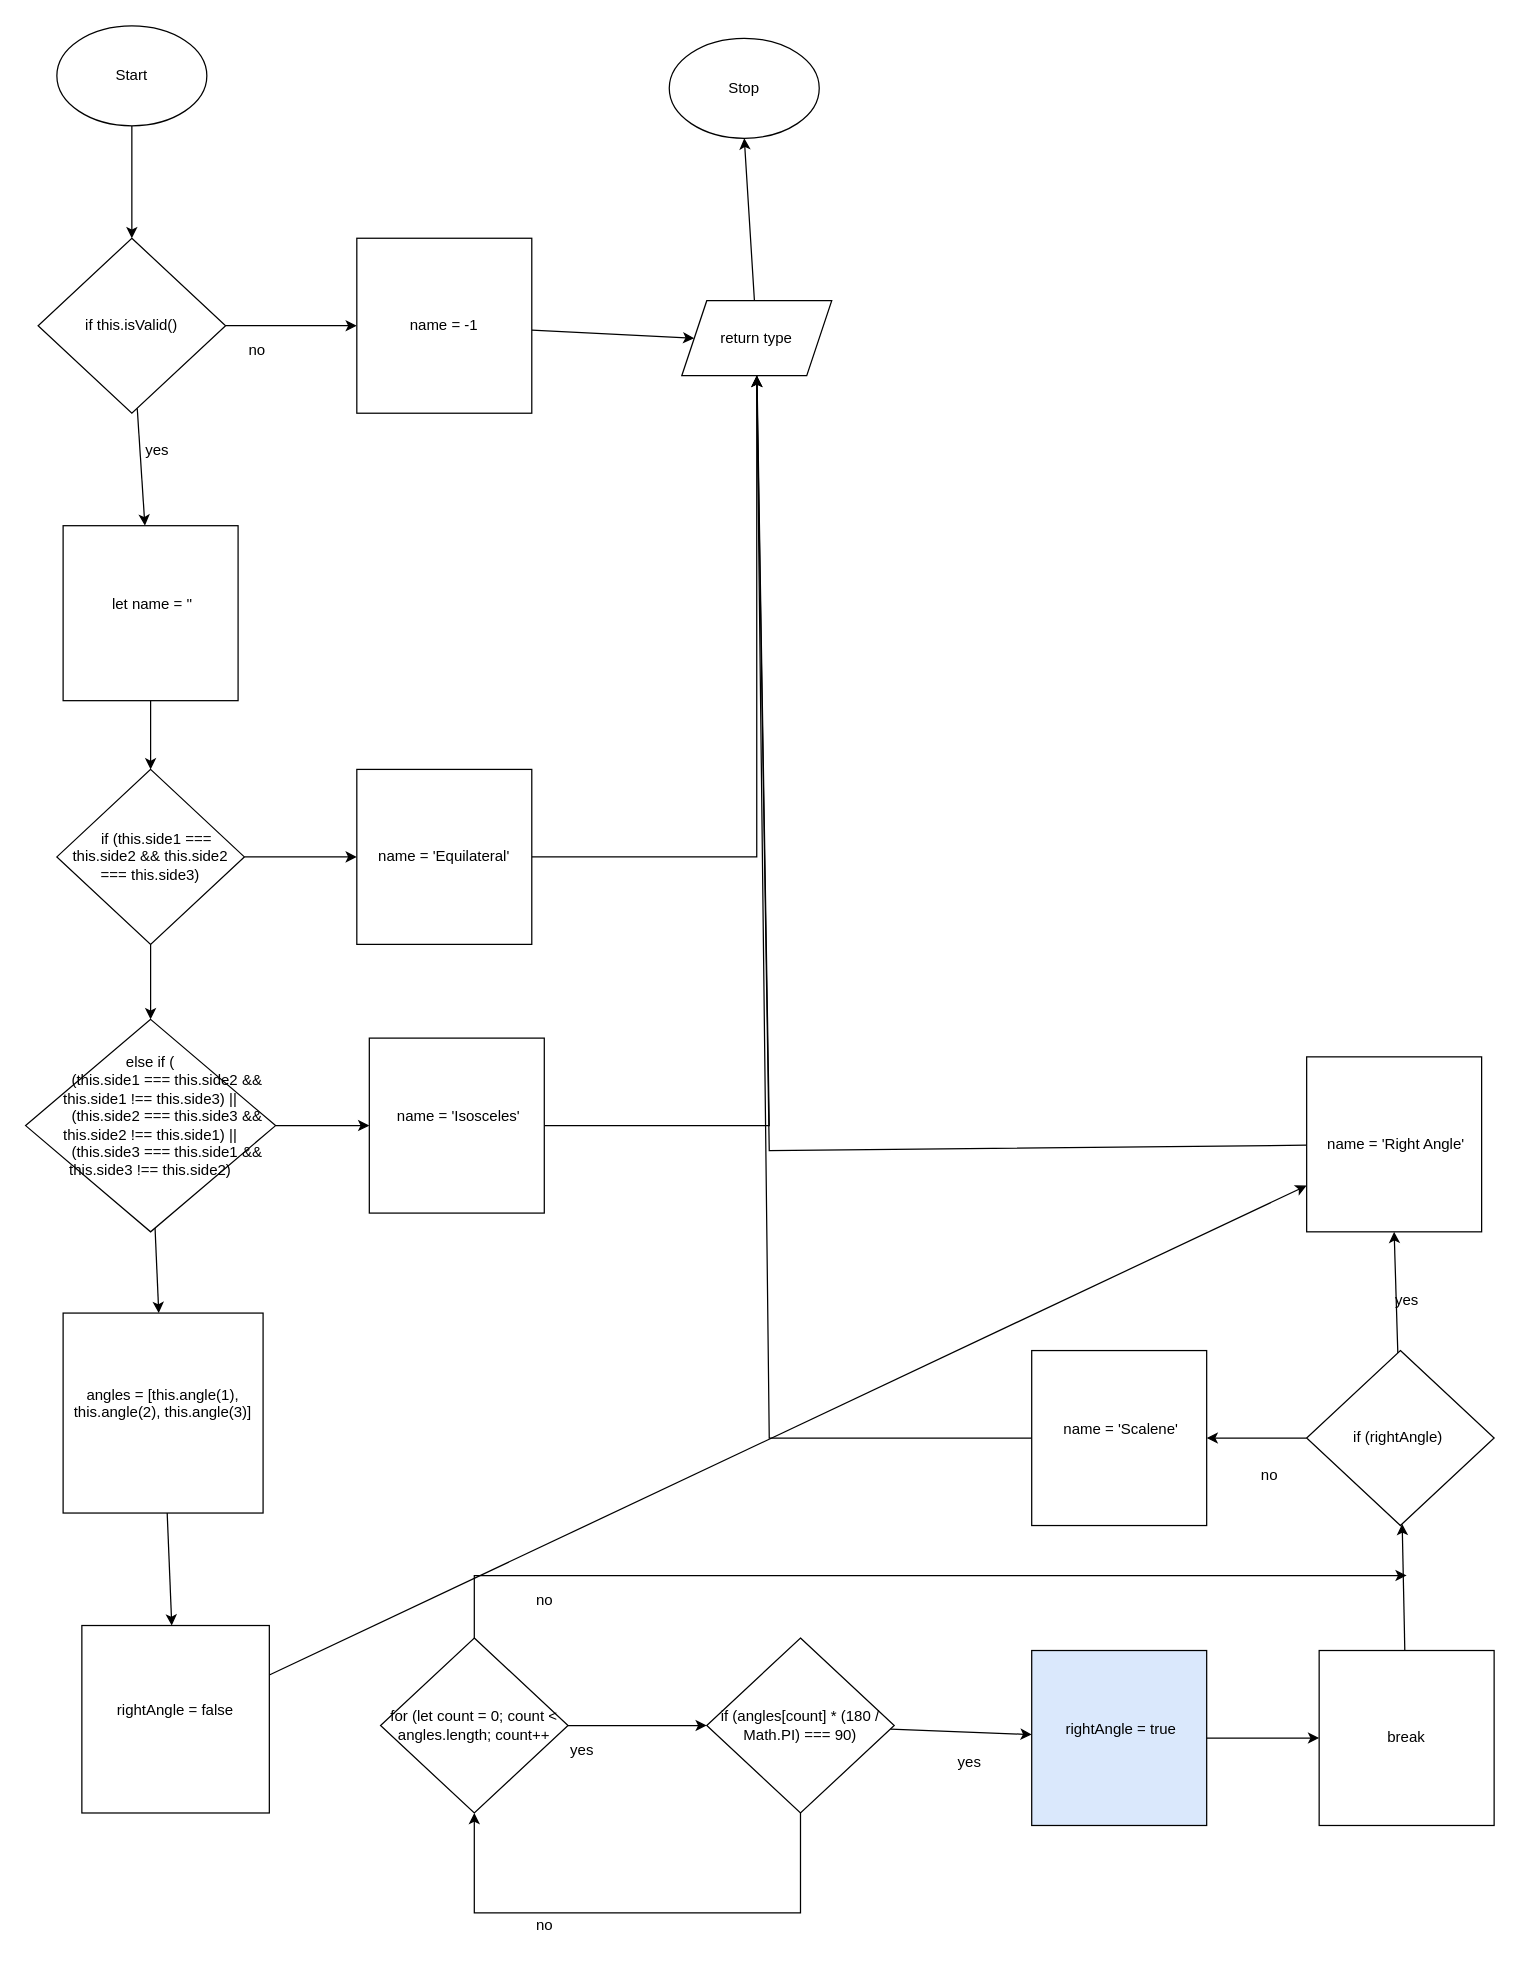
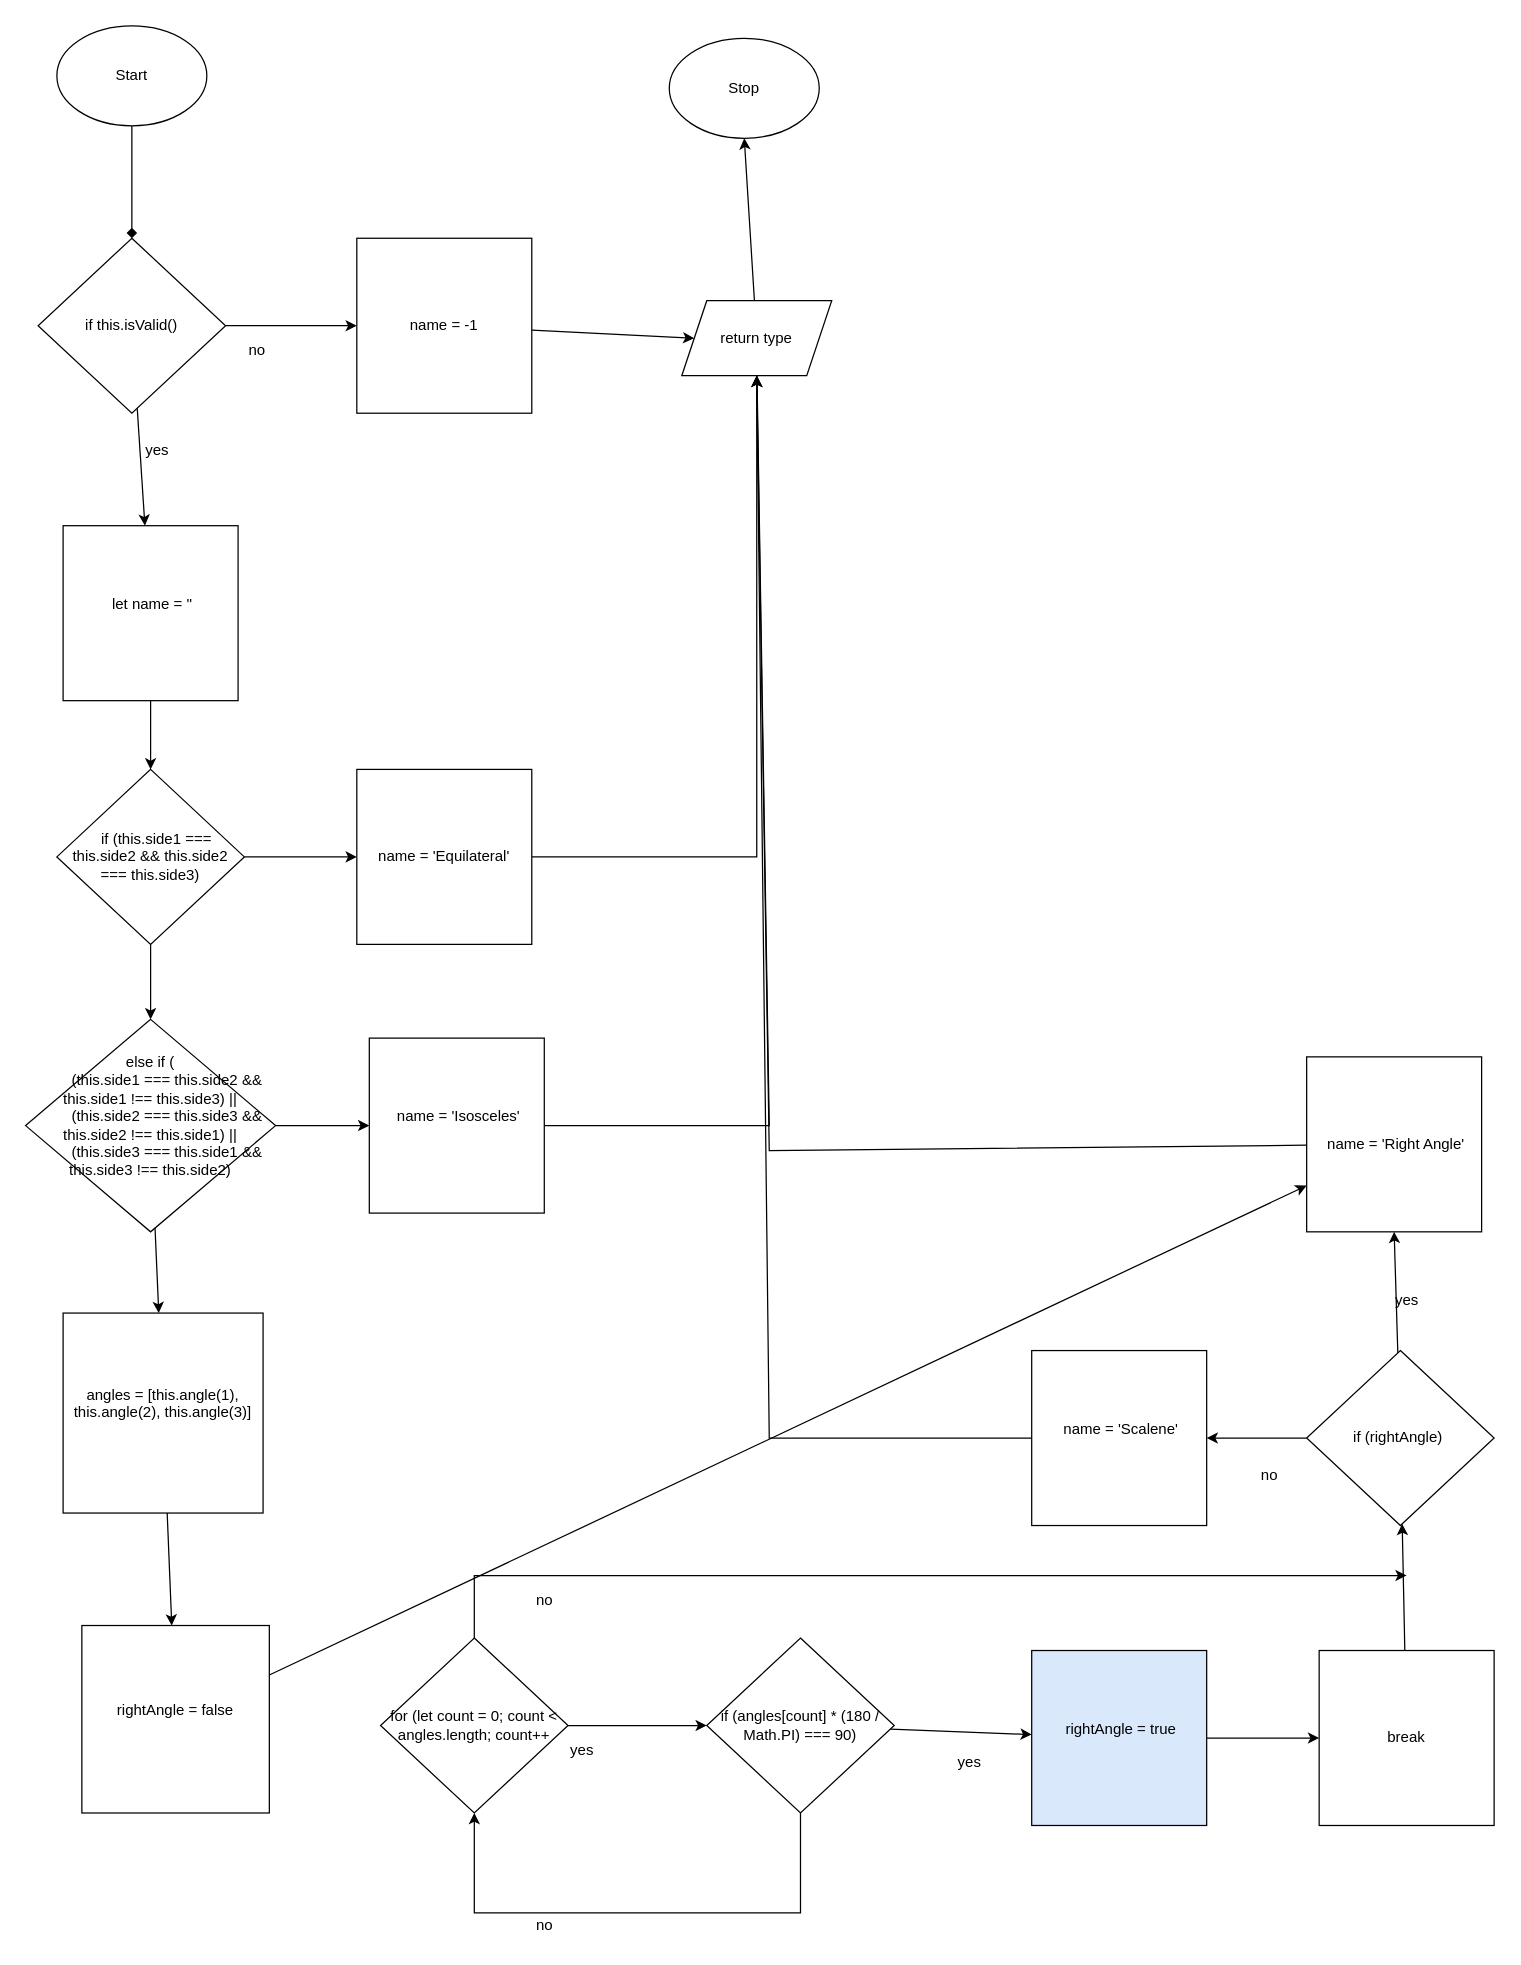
edge "Start" -> "if this.isValid()": arrowhead classic -> diamond
